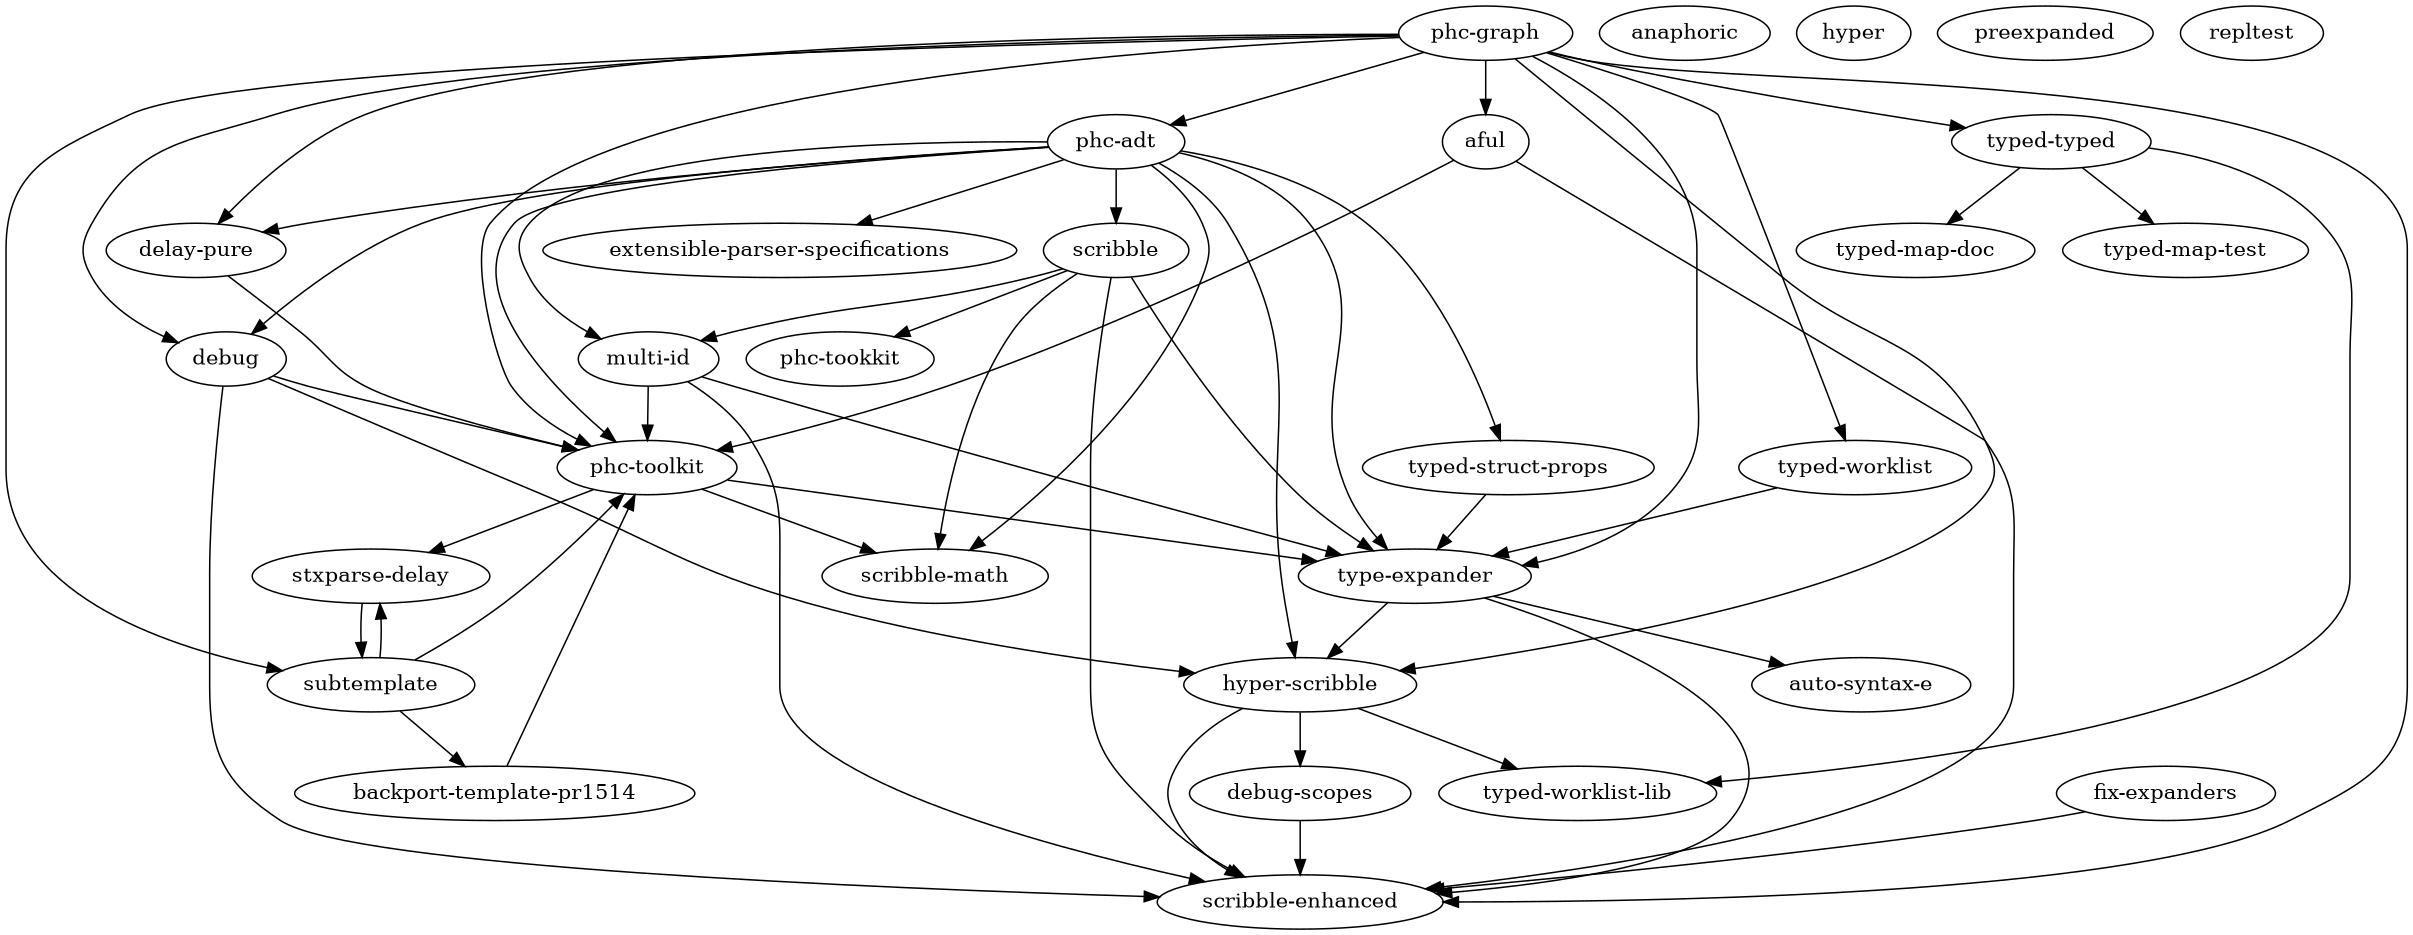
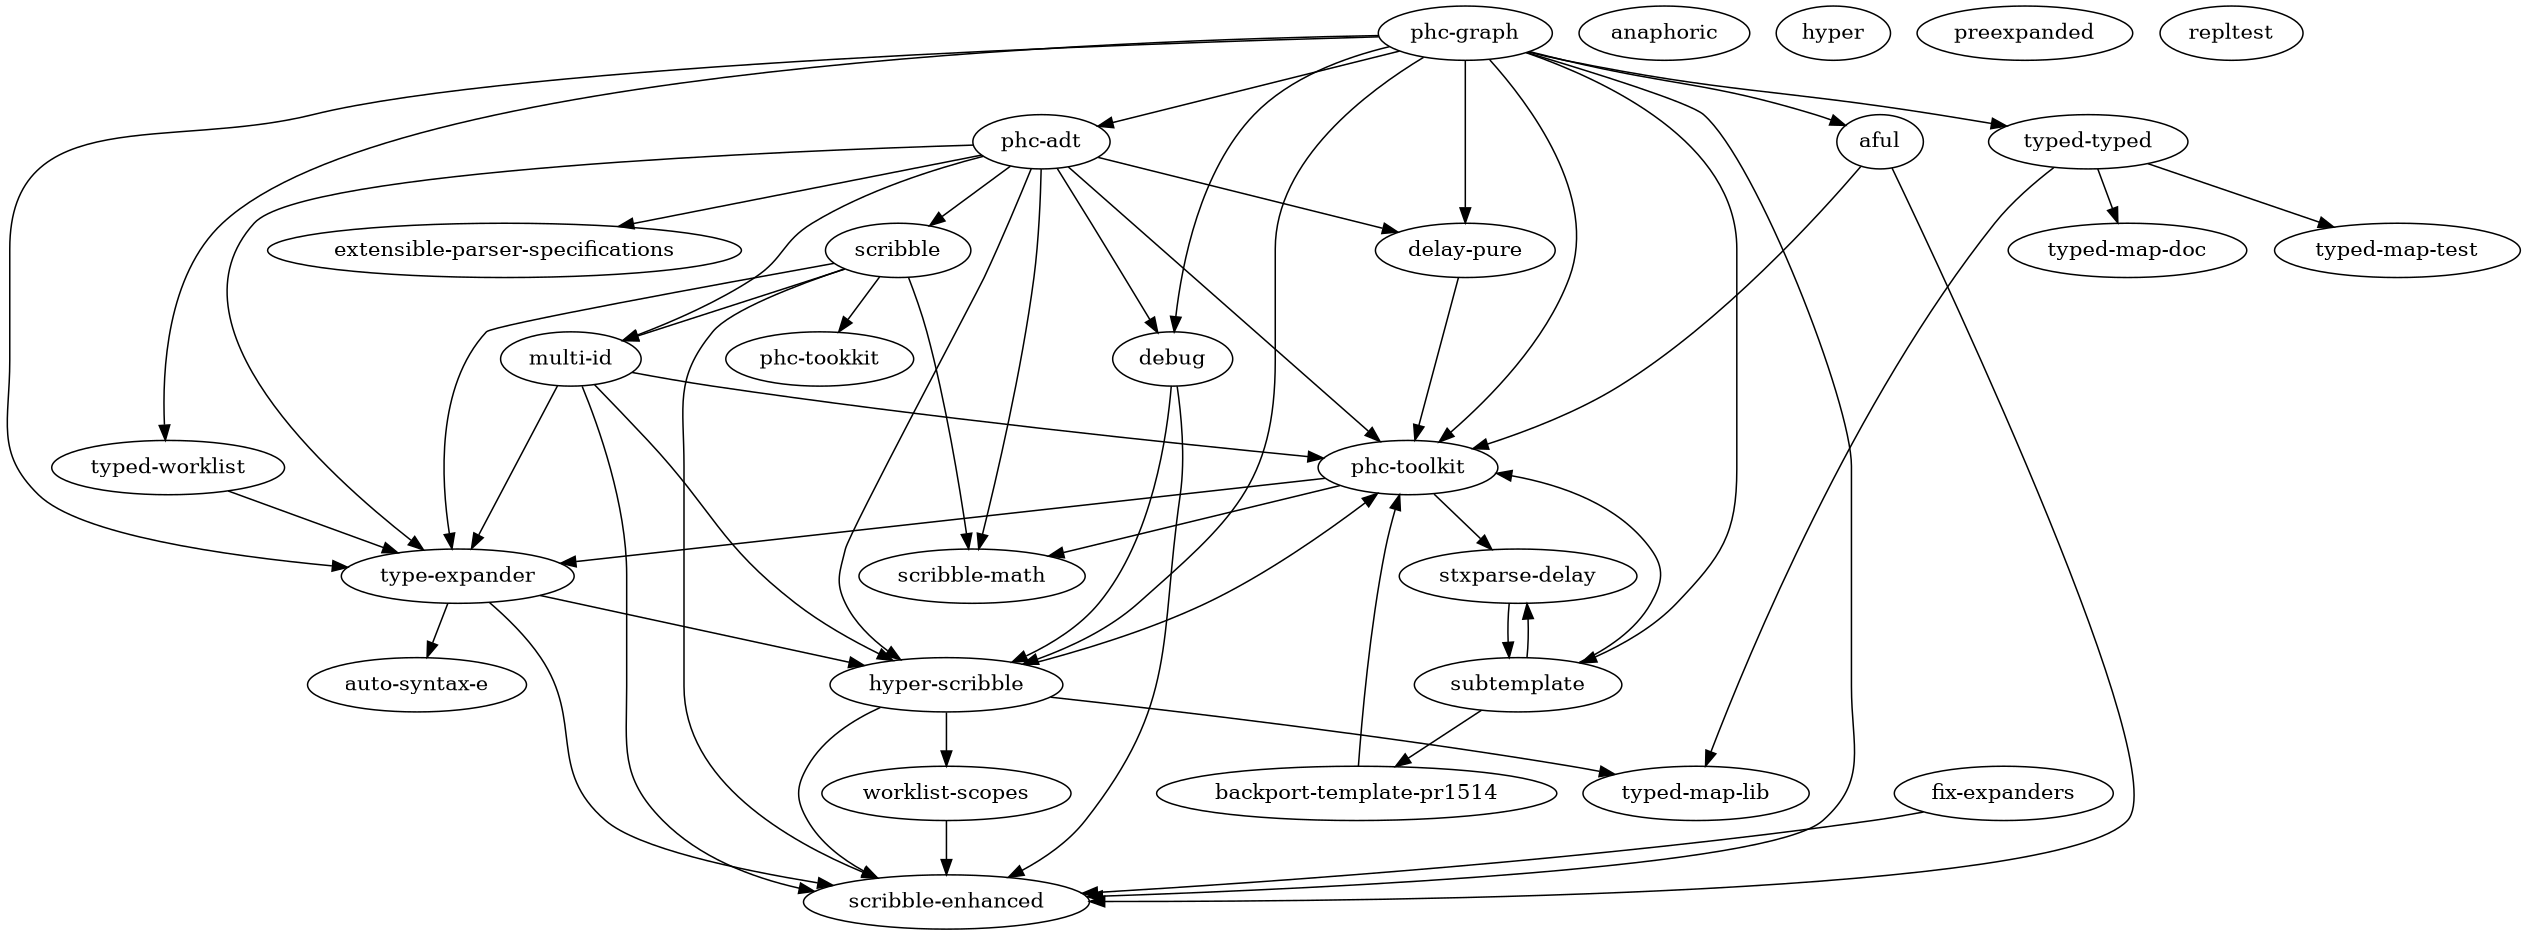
edge "debug" -> "phc-toolkit": now "hyper-scribble" -> "phc-toolkit"
node "typed-struct-props": removed
edge "multi-id" -> "hyper-scribble": added
node "debug-scopes": label "debug-scopes" -> "worklist-scopes"
node "typed-worklist-lib": label "typed-worklist-lib" -> "typed-map-lib"
